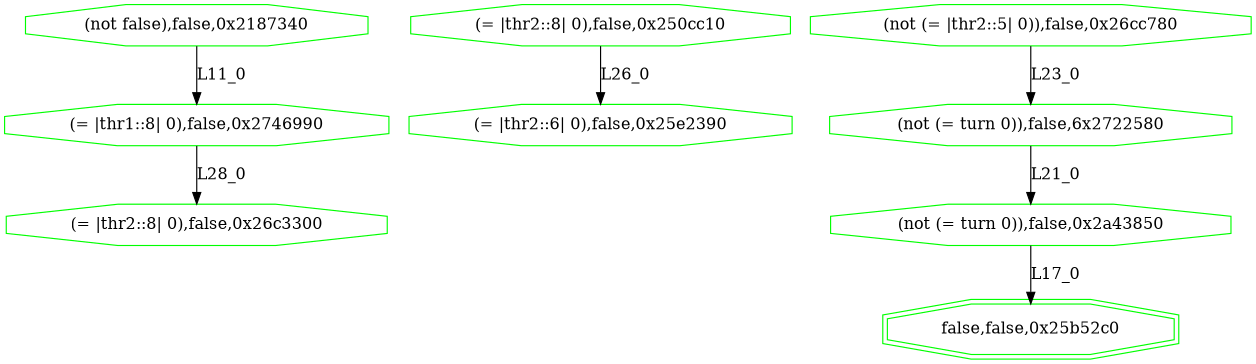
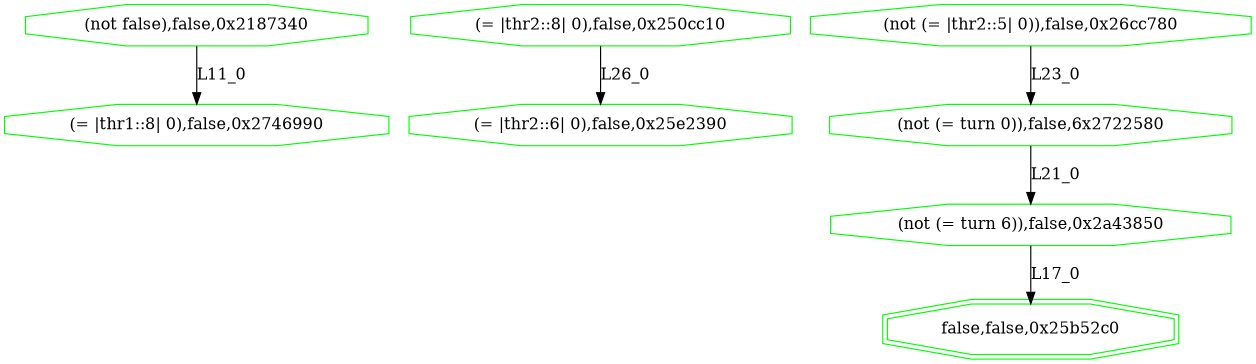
node "(= |thr2::8| 0),false,0x26c3300": removed
node "(not (= turn 0)),false,0x2a43850": label "(not (= turn 0)),false,0x2a43850" -> "(not (= turn 6)),false,0x2a43850"
